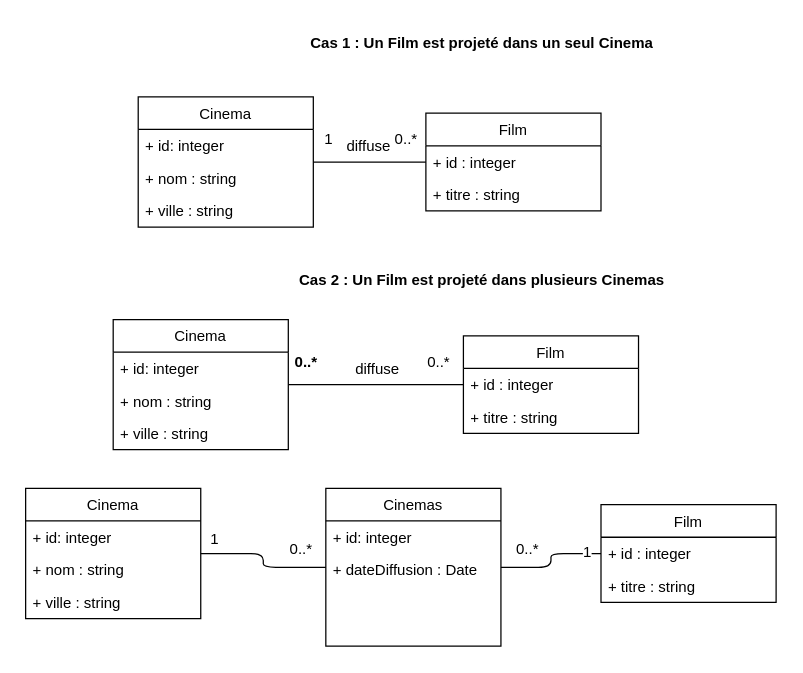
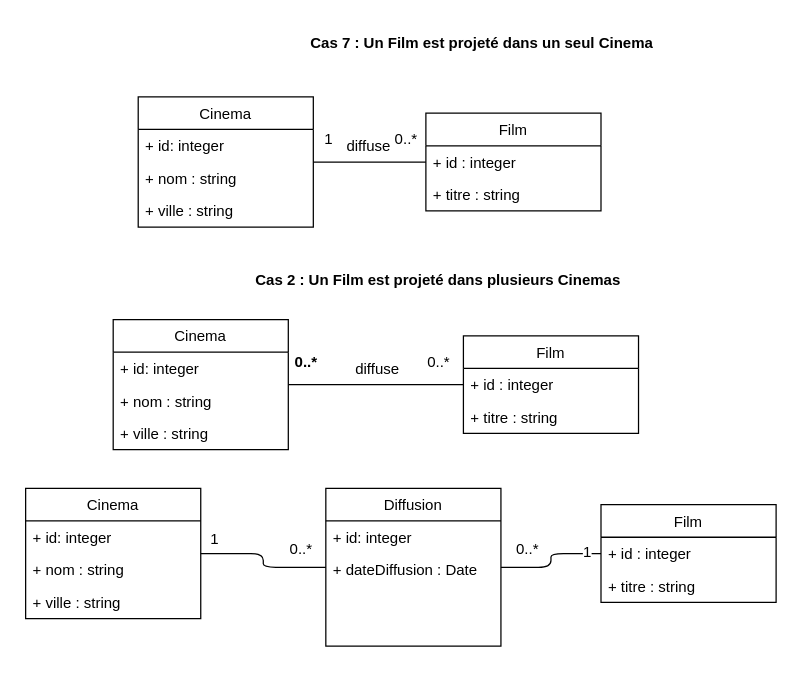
node "Cas 1 : Un Film est projeté dans un seul Cinema": label "Cas 1 : Un Film est projeté dans un seul Cinema" -> "Cas 7 : Un Film est projeté dans un seul Cinema"
node "Cas 2 : Un Film est projeté dans plusieurs Cinemas": moved (482, 279) -> (438, 279)
node "Cinemas": label "Cinemas" -> "Diffusion"
